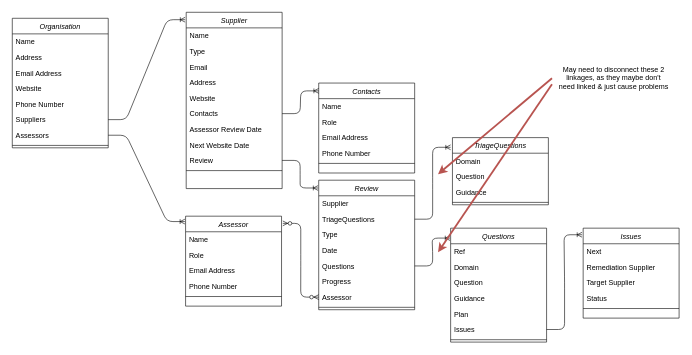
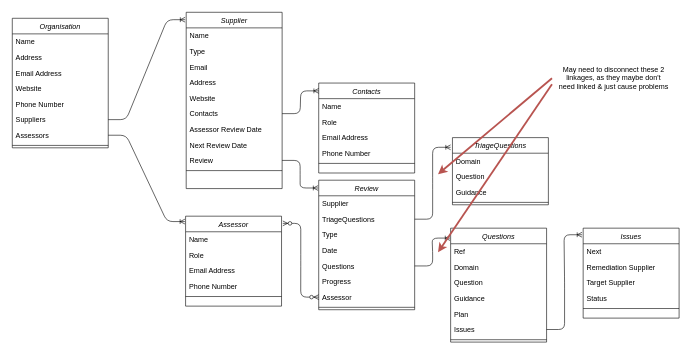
node "Next Website Date": label "Next Website Date" -> "Next Review Date"
